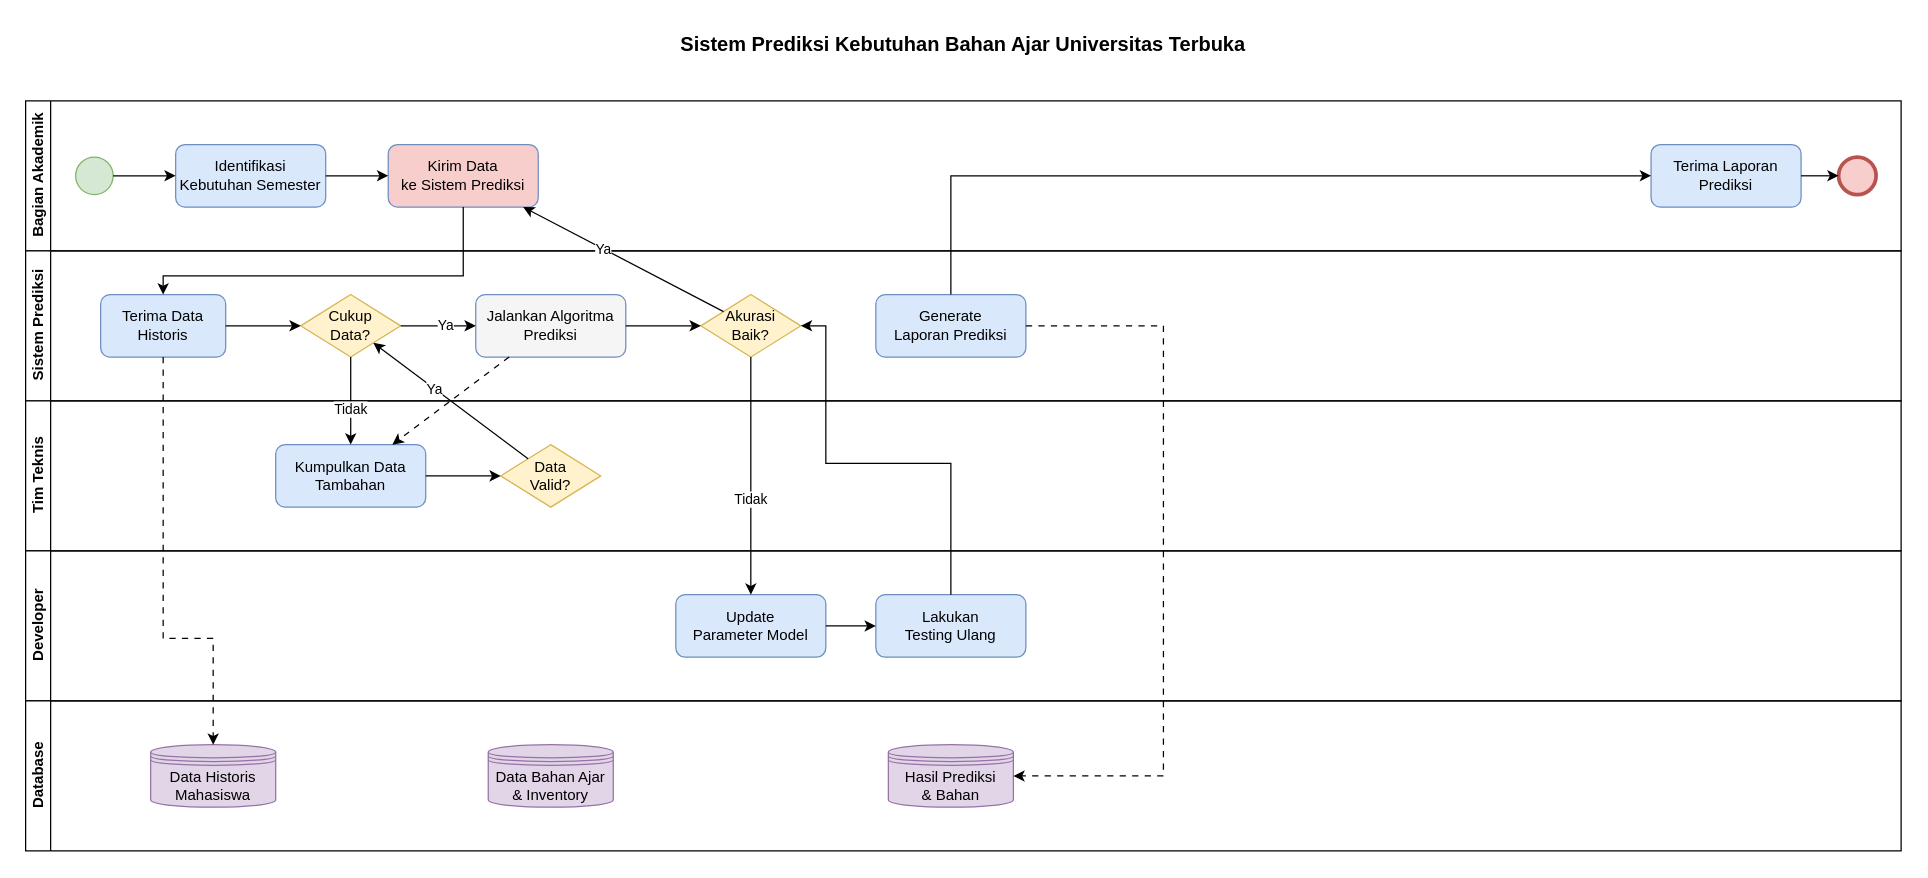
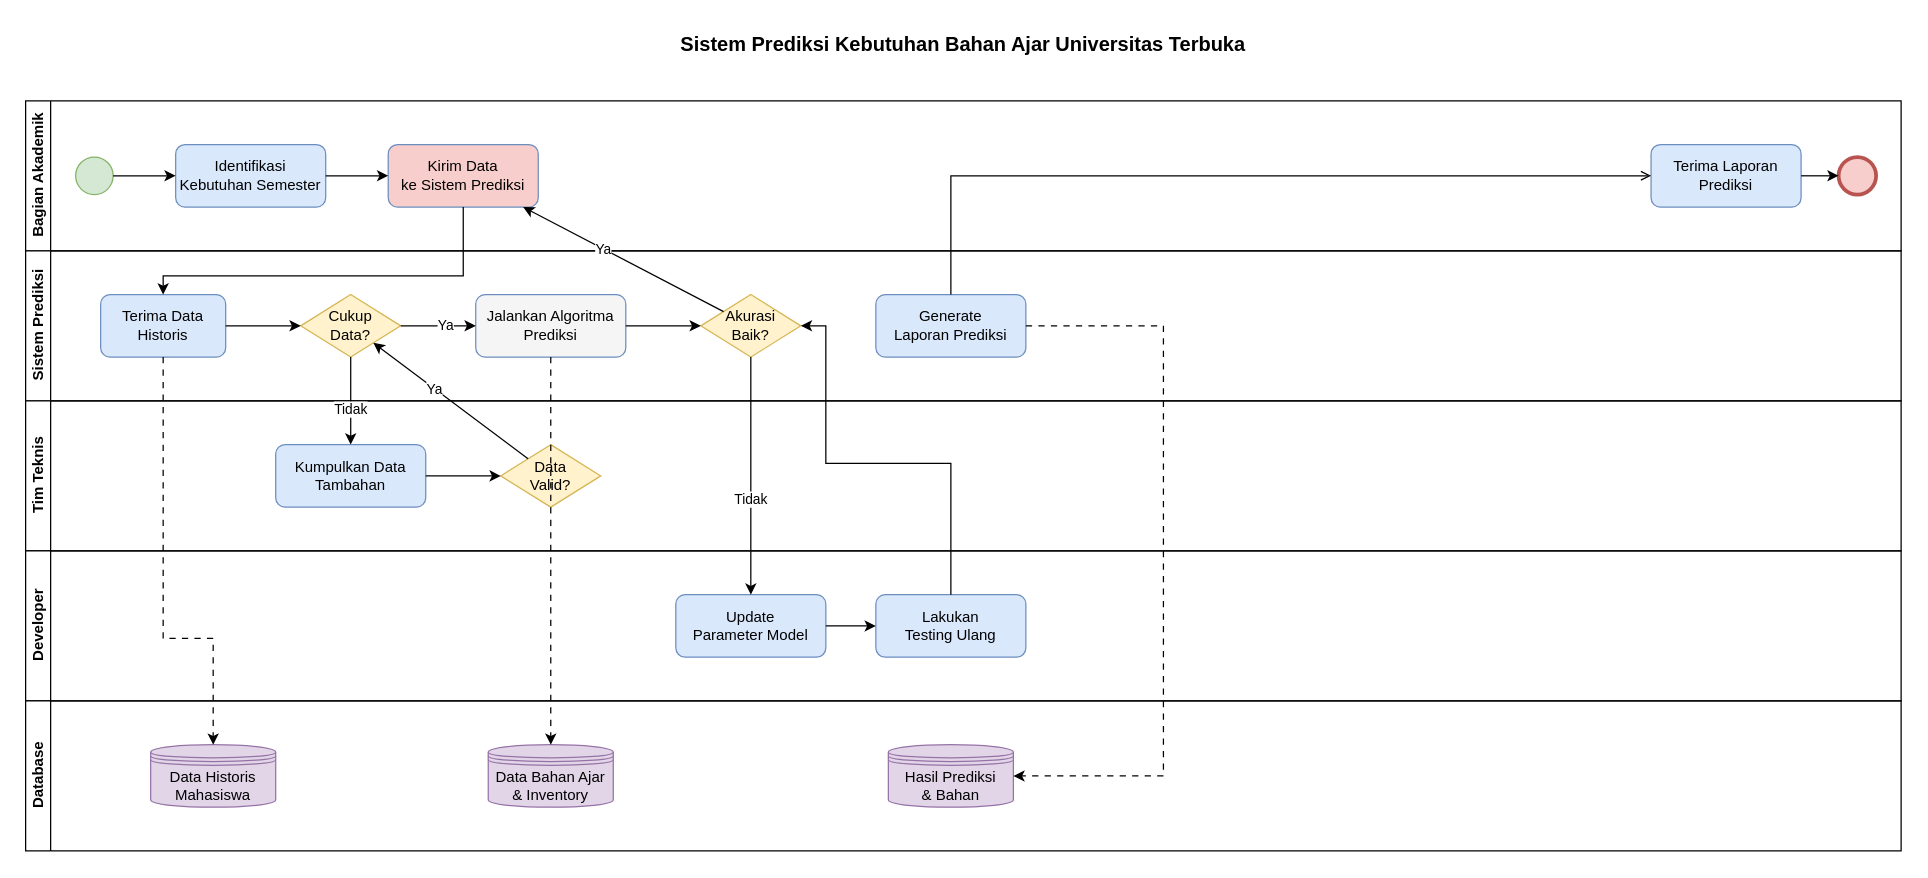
edge "Generate Laporan Prediksi" -> "Terima Laporan Prediksi": arrowhead classic -> open
edge "Jalankan Algoritma Prediksi" -> "Kumpulkan Data Tambahan": now "Jalankan Algoritma Prediksi" -> "Data Bahan Ajar & Inventory"
